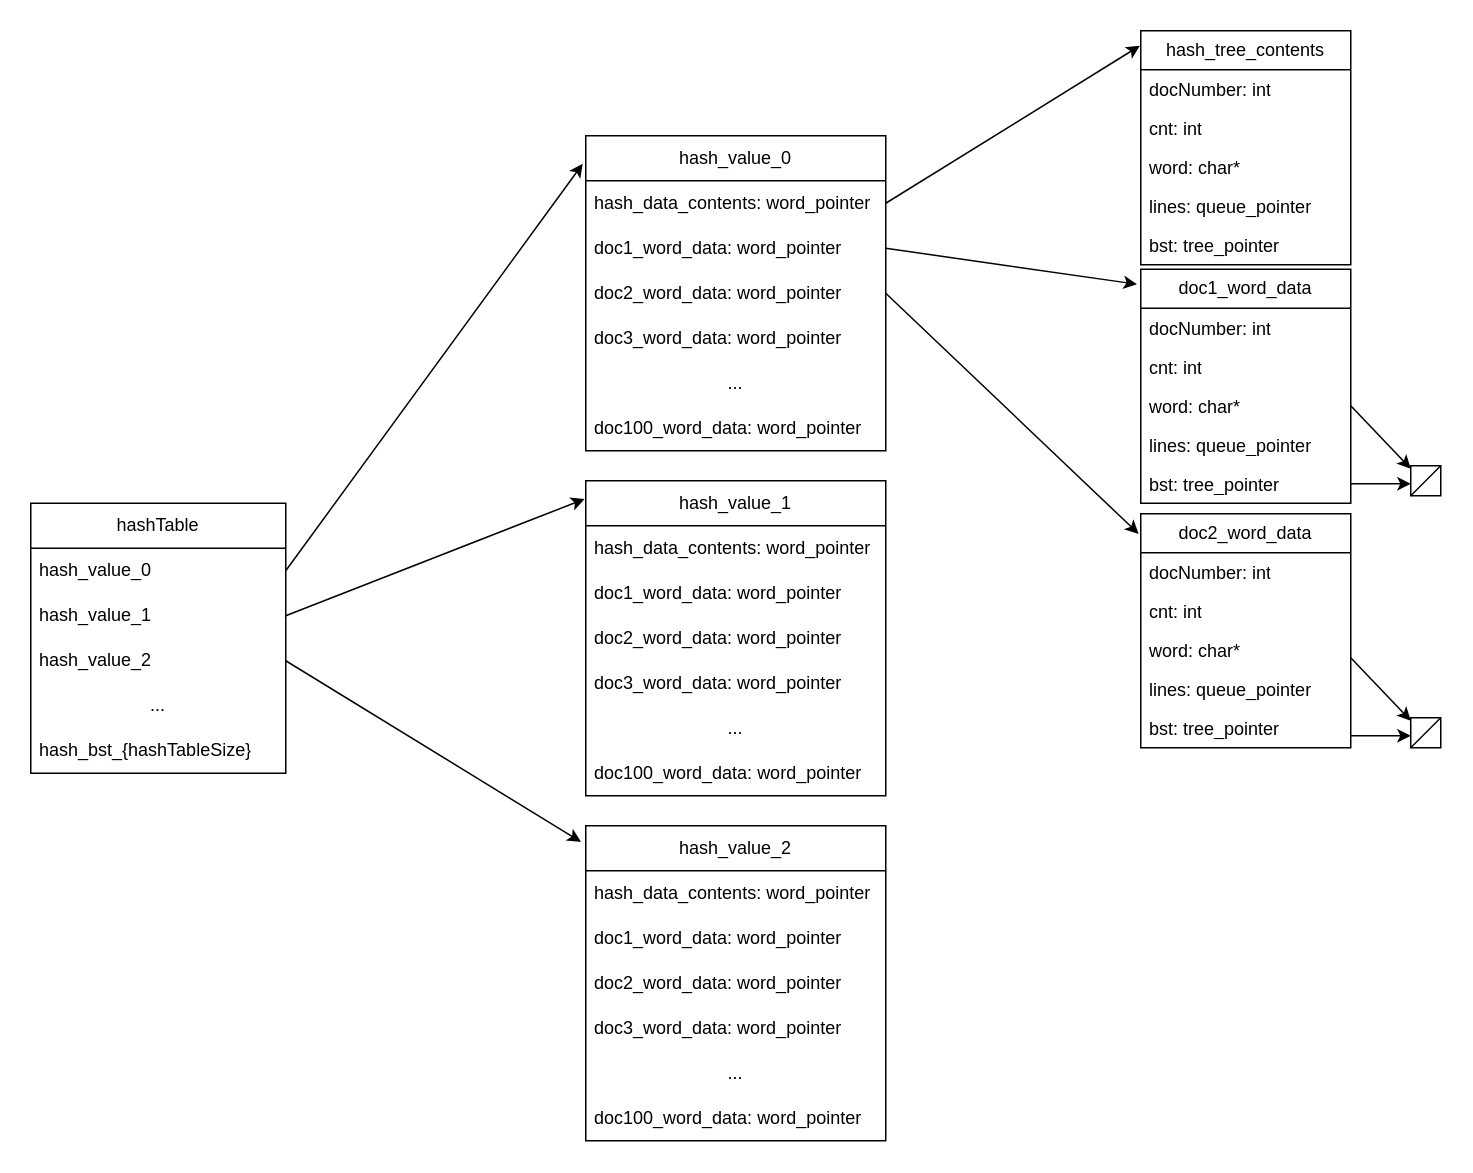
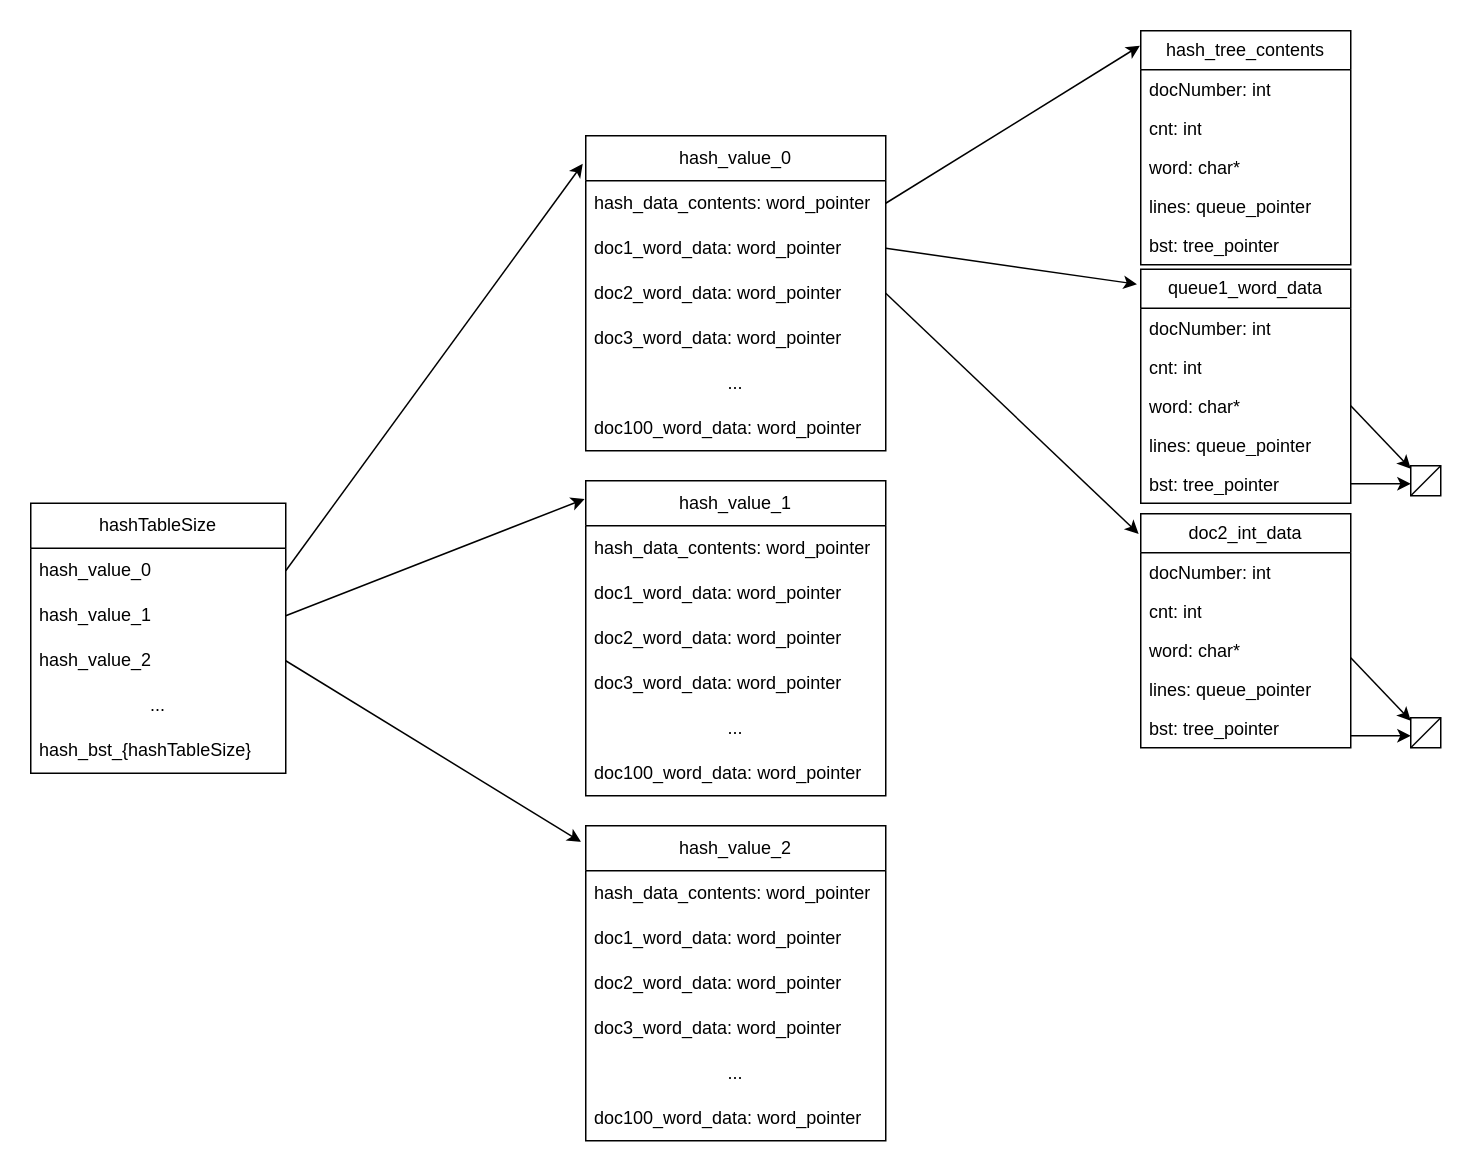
node "doc1_word_data": label "doc1_word_data" -> "queue1_word_data"
node "hashTable": label "hashTable" -> "hashTableSize"
node "doc2_word_data": label "doc2_word_data" -> "doc2_int_data"
